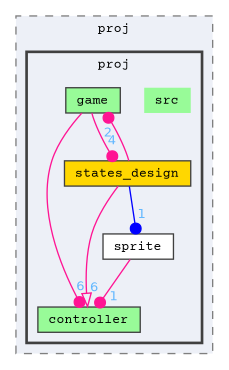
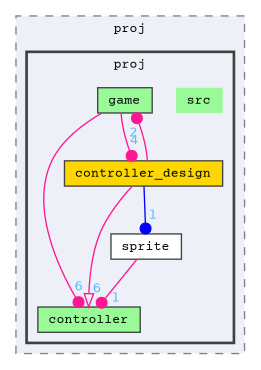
node "states_design": label "states_design" -> "controller_design"
